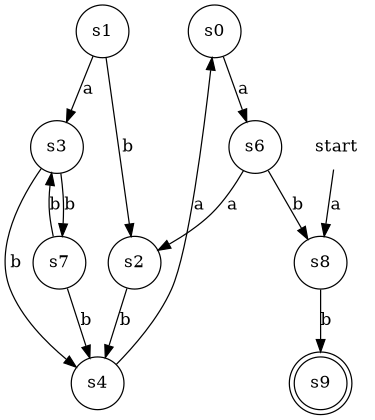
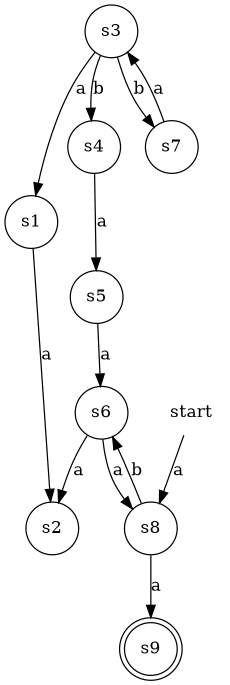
node "s0": label "s0" -> "s5"
edge "s1" -> "s3": reversed
edge "s1" -> "s2": label "b" -> "a"
edge "s7" -> "s3": label "b" -> "a"
edge "s6" -> "s8": label "b" -> "a"
edge "s7" -> "s4": removed, label "b"
edge "s2" -> "s4": removed, label "b"
edge "s8" -> "s9": label "b" -> "a"
edge "s8" -> "s6": added, label "b"
